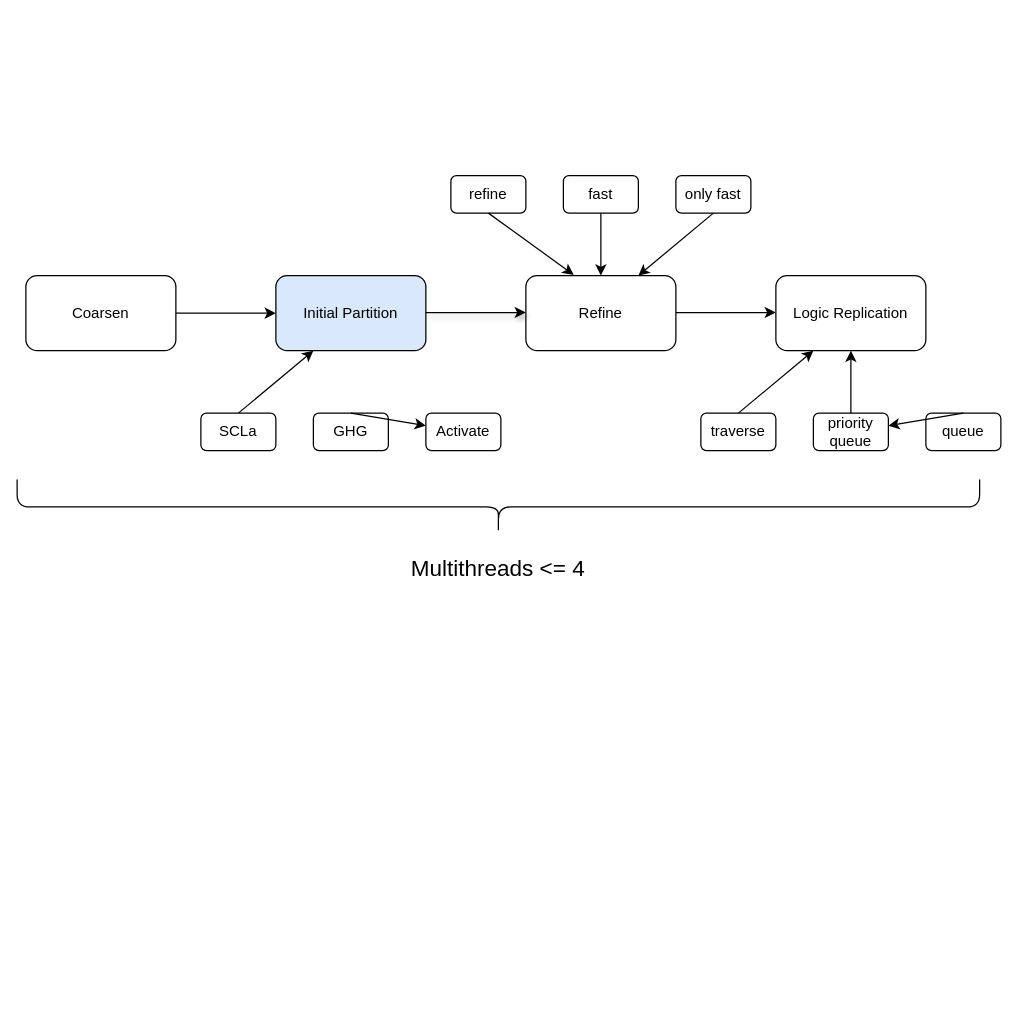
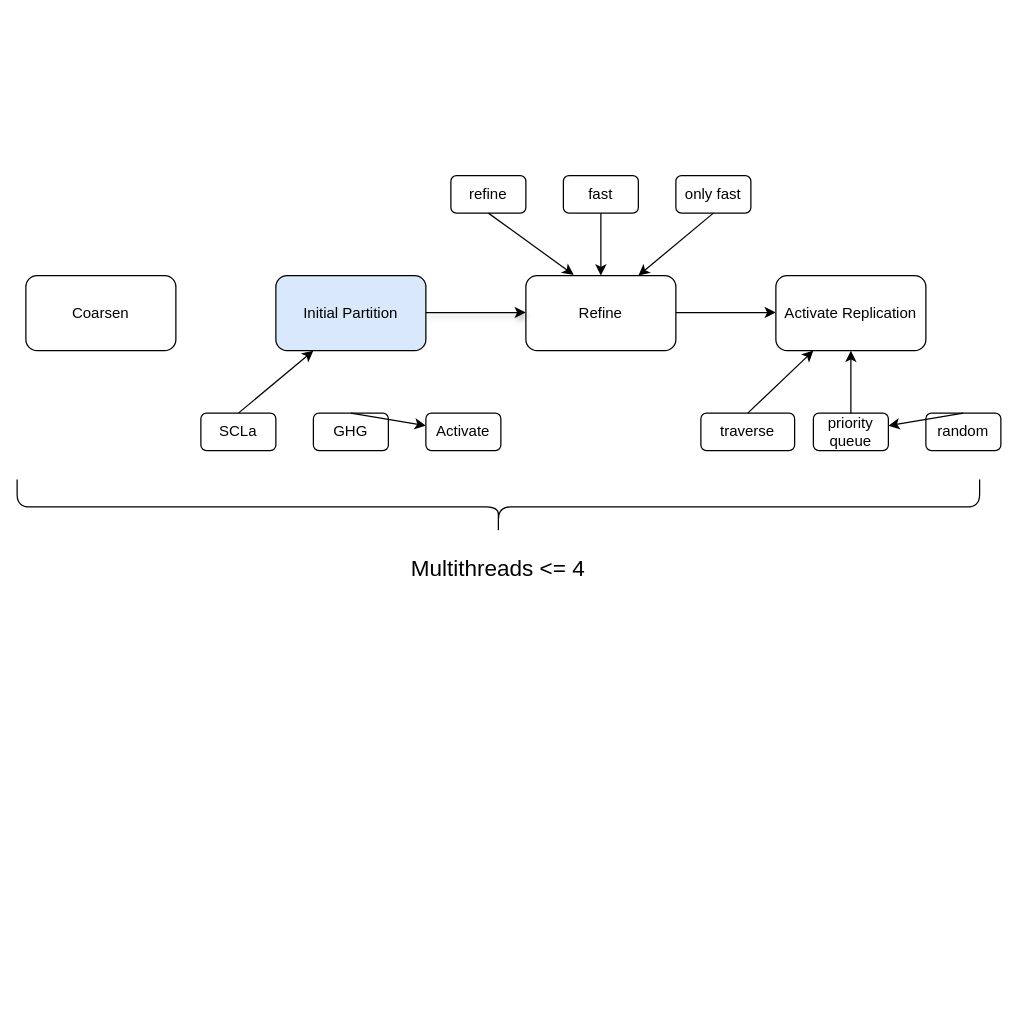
edge "Coarsen" -> "Initial Partition": removed
node "Logic Replication": label "Logic Replication" -> "Activate Replication"
node "traverse": size 75x38 -> 94x38
node "queue": label "queue" -> "random"
